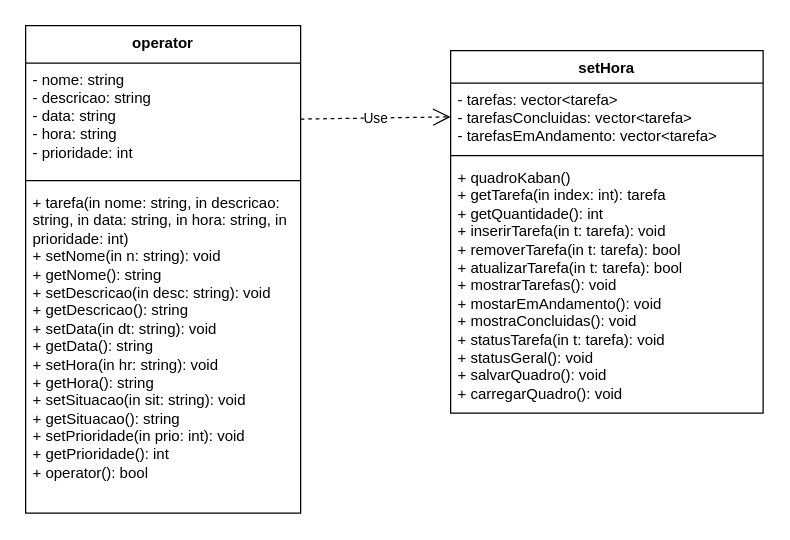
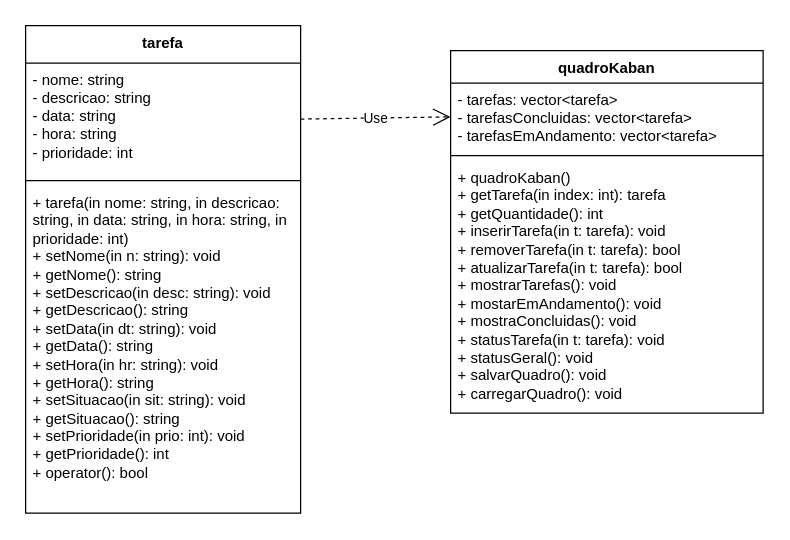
node "operator": label "operator" -> "tarefa"
node "setHora": label "setHora" -> "quadroKaban"
